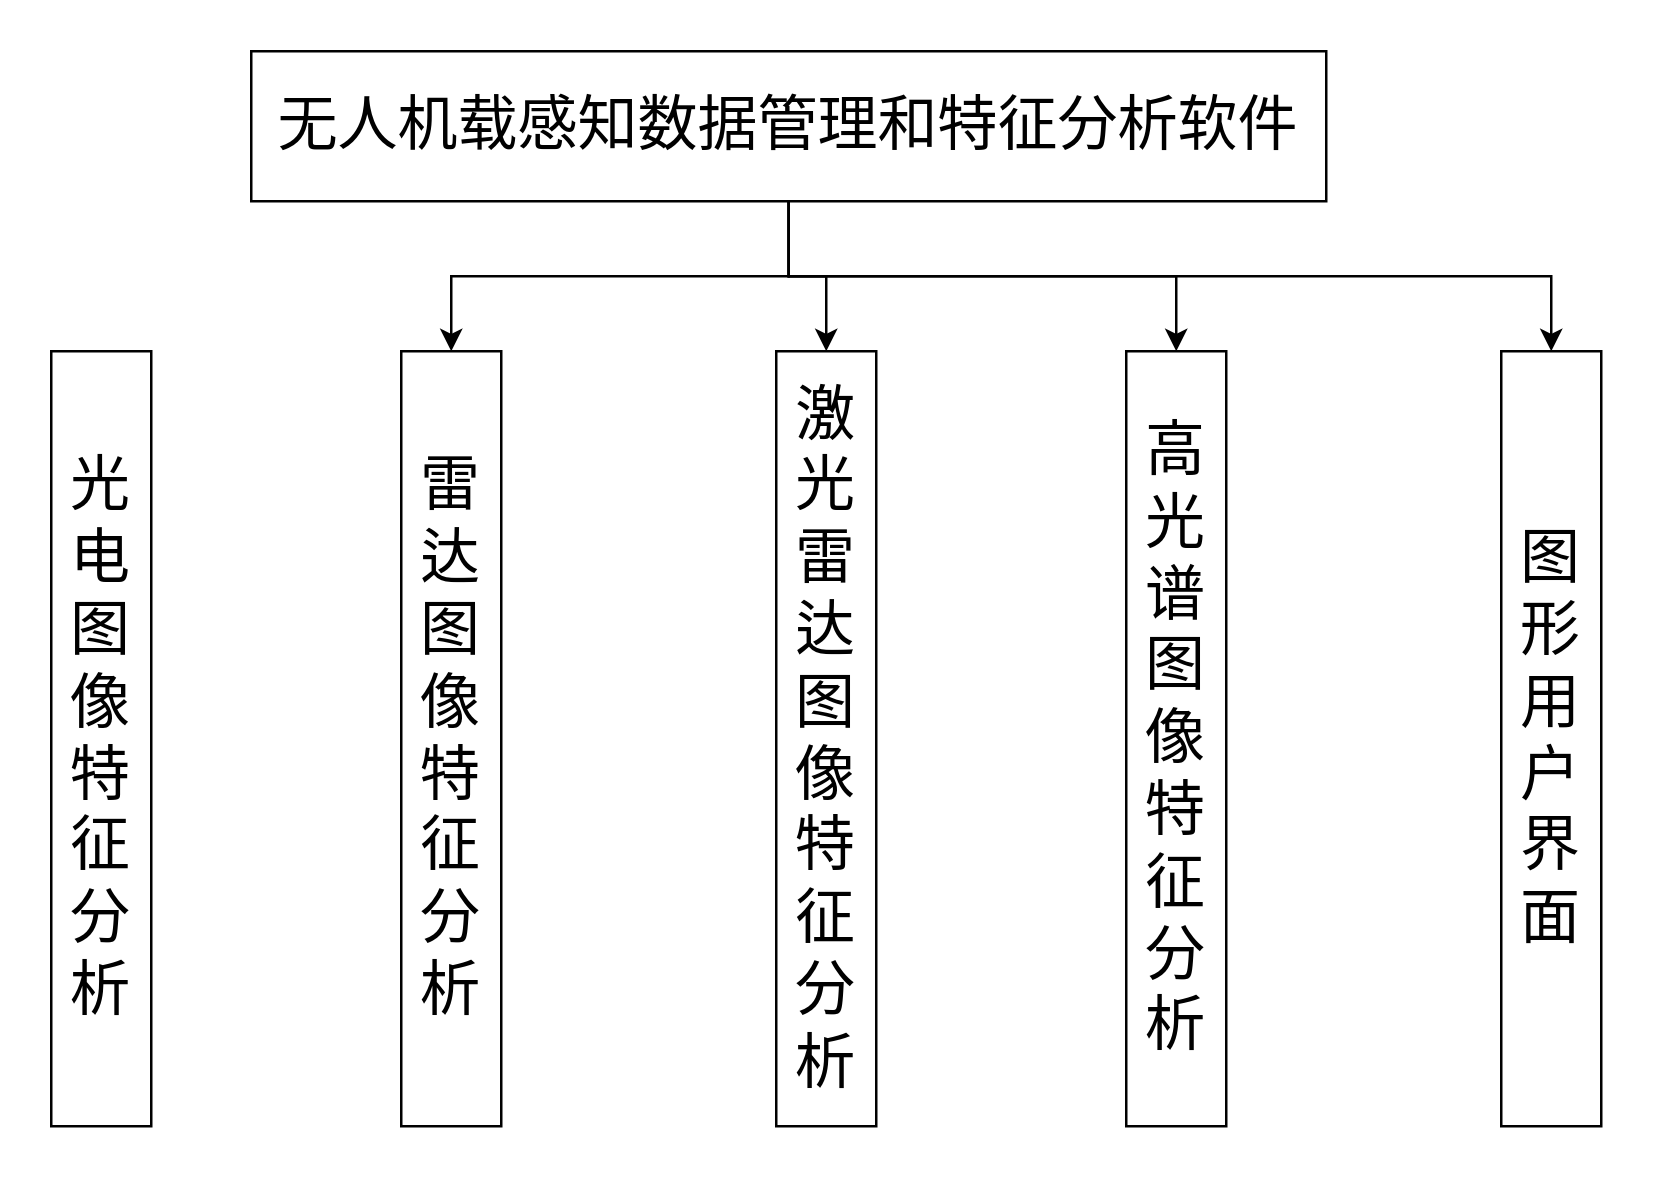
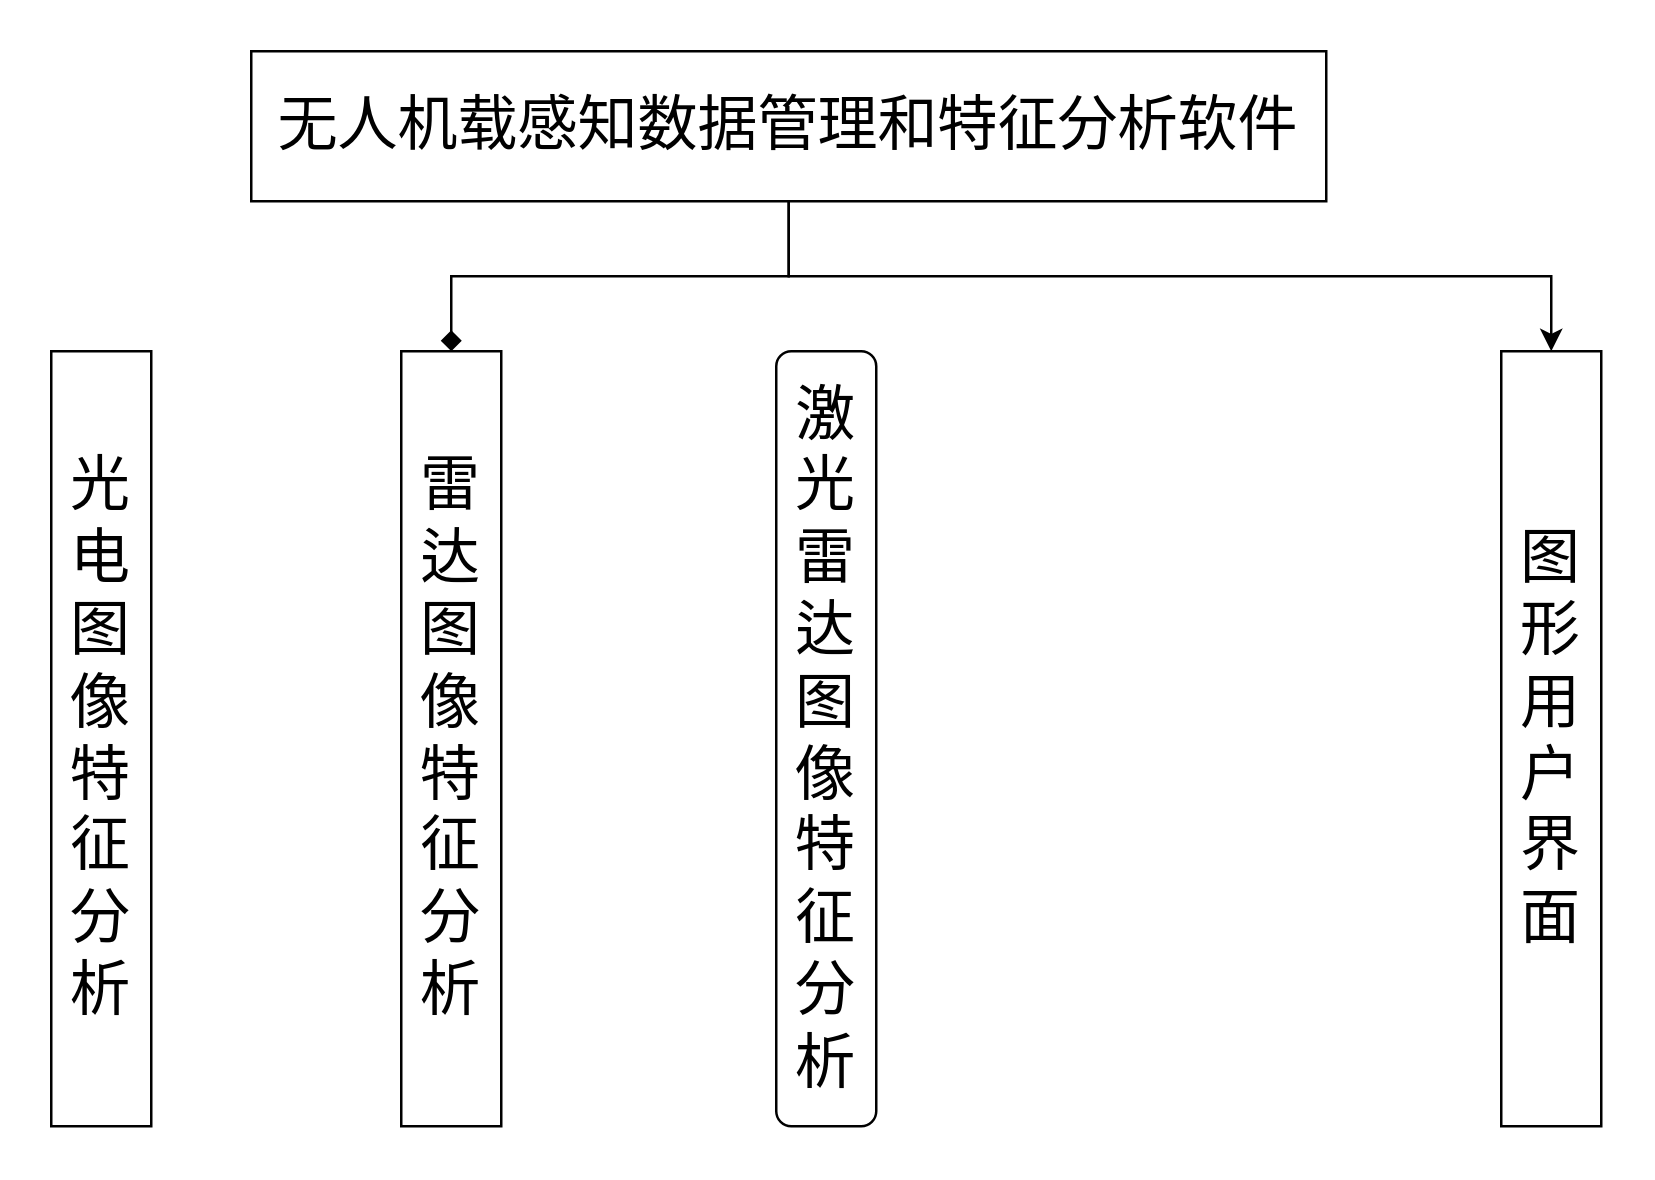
edge "无人机载感知数据管理和特征分析软件" -> "激光雷达图像特征分析": removed
edge "无人机载感知数据管理和特征分析软件" -> "高光谱图像特征分析": removed
edge "无人机载感知数据管理和特征分析软件" -> "雷达图像特征分析": arrowhead classic -> diamond
node "激光雷达图像特征分析": shape rectangle -> rounded rectangle
node "高光谱图像特征分析": removed
